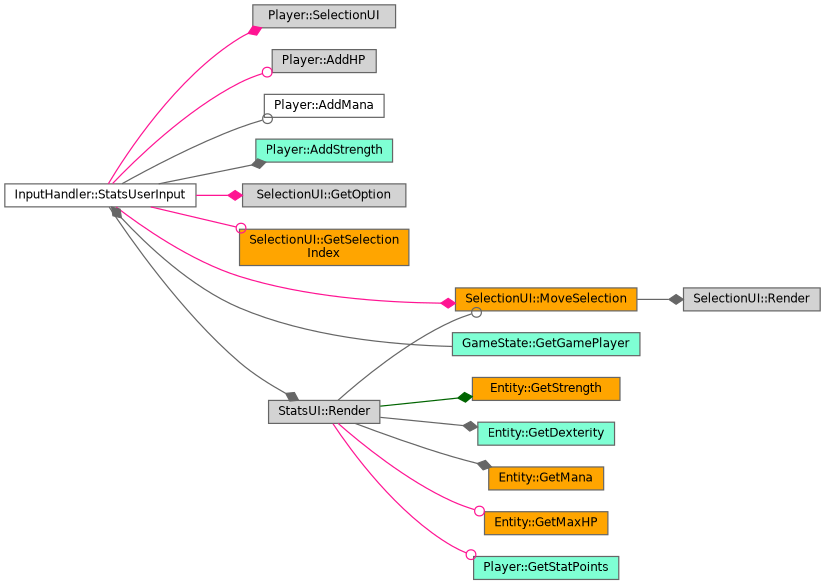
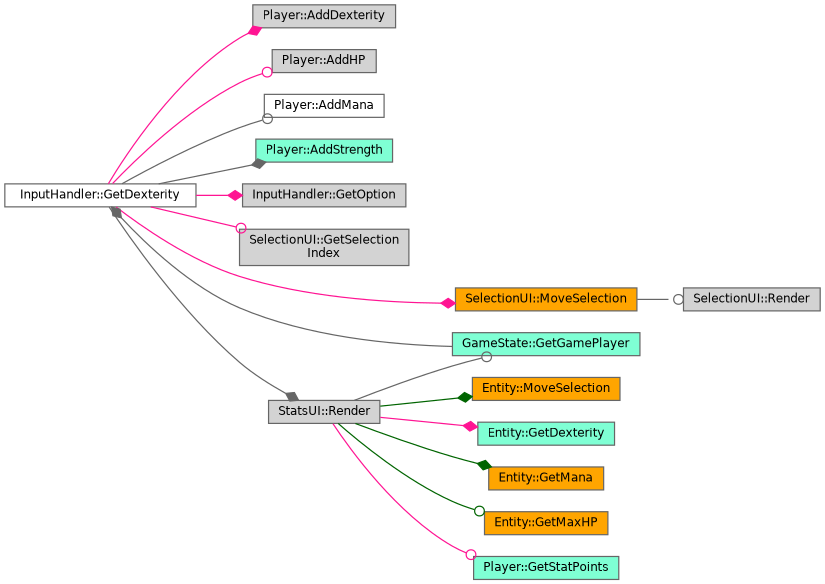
node "Player::SelectionUI": label "Player::SelectionUI" -> "Player::AddDexterity"
node "InputHandler::StatsUserInput": label "InputHandler::StatsUserInput" -> "InputHandler::GetDexterity"
node "SelectionUI::GetOption": label "SelectionUI::GetOption" -> "InputHandler::GetOption"
node "SelectionUI::GetSelection Index": fillcolor orange -> lightgrey
edge "SelectionUI::MoveSelection" -> "SelectionUI::Render": arrowhead diamond -> odot
edge "StatsUI::Render" -> "SelectionUI::MoveSelection": now "StatsUI::Render" -> "GameState::GetGamePlayer"
node "Entity::GetStrength": label "Entity::GetStrength" -> "Entity::MoveSelection"
edge "StatsUI::Render" -> "Entity::GetDexterity": color gray40 -> deeppink
edge "StatsUI::Render" -> "Entity::GetMana": color gray40 -> darkgreen
edge "StatsUI::Render" -> "Entity::GetMaxHP": color deeppink -> darkgreen
